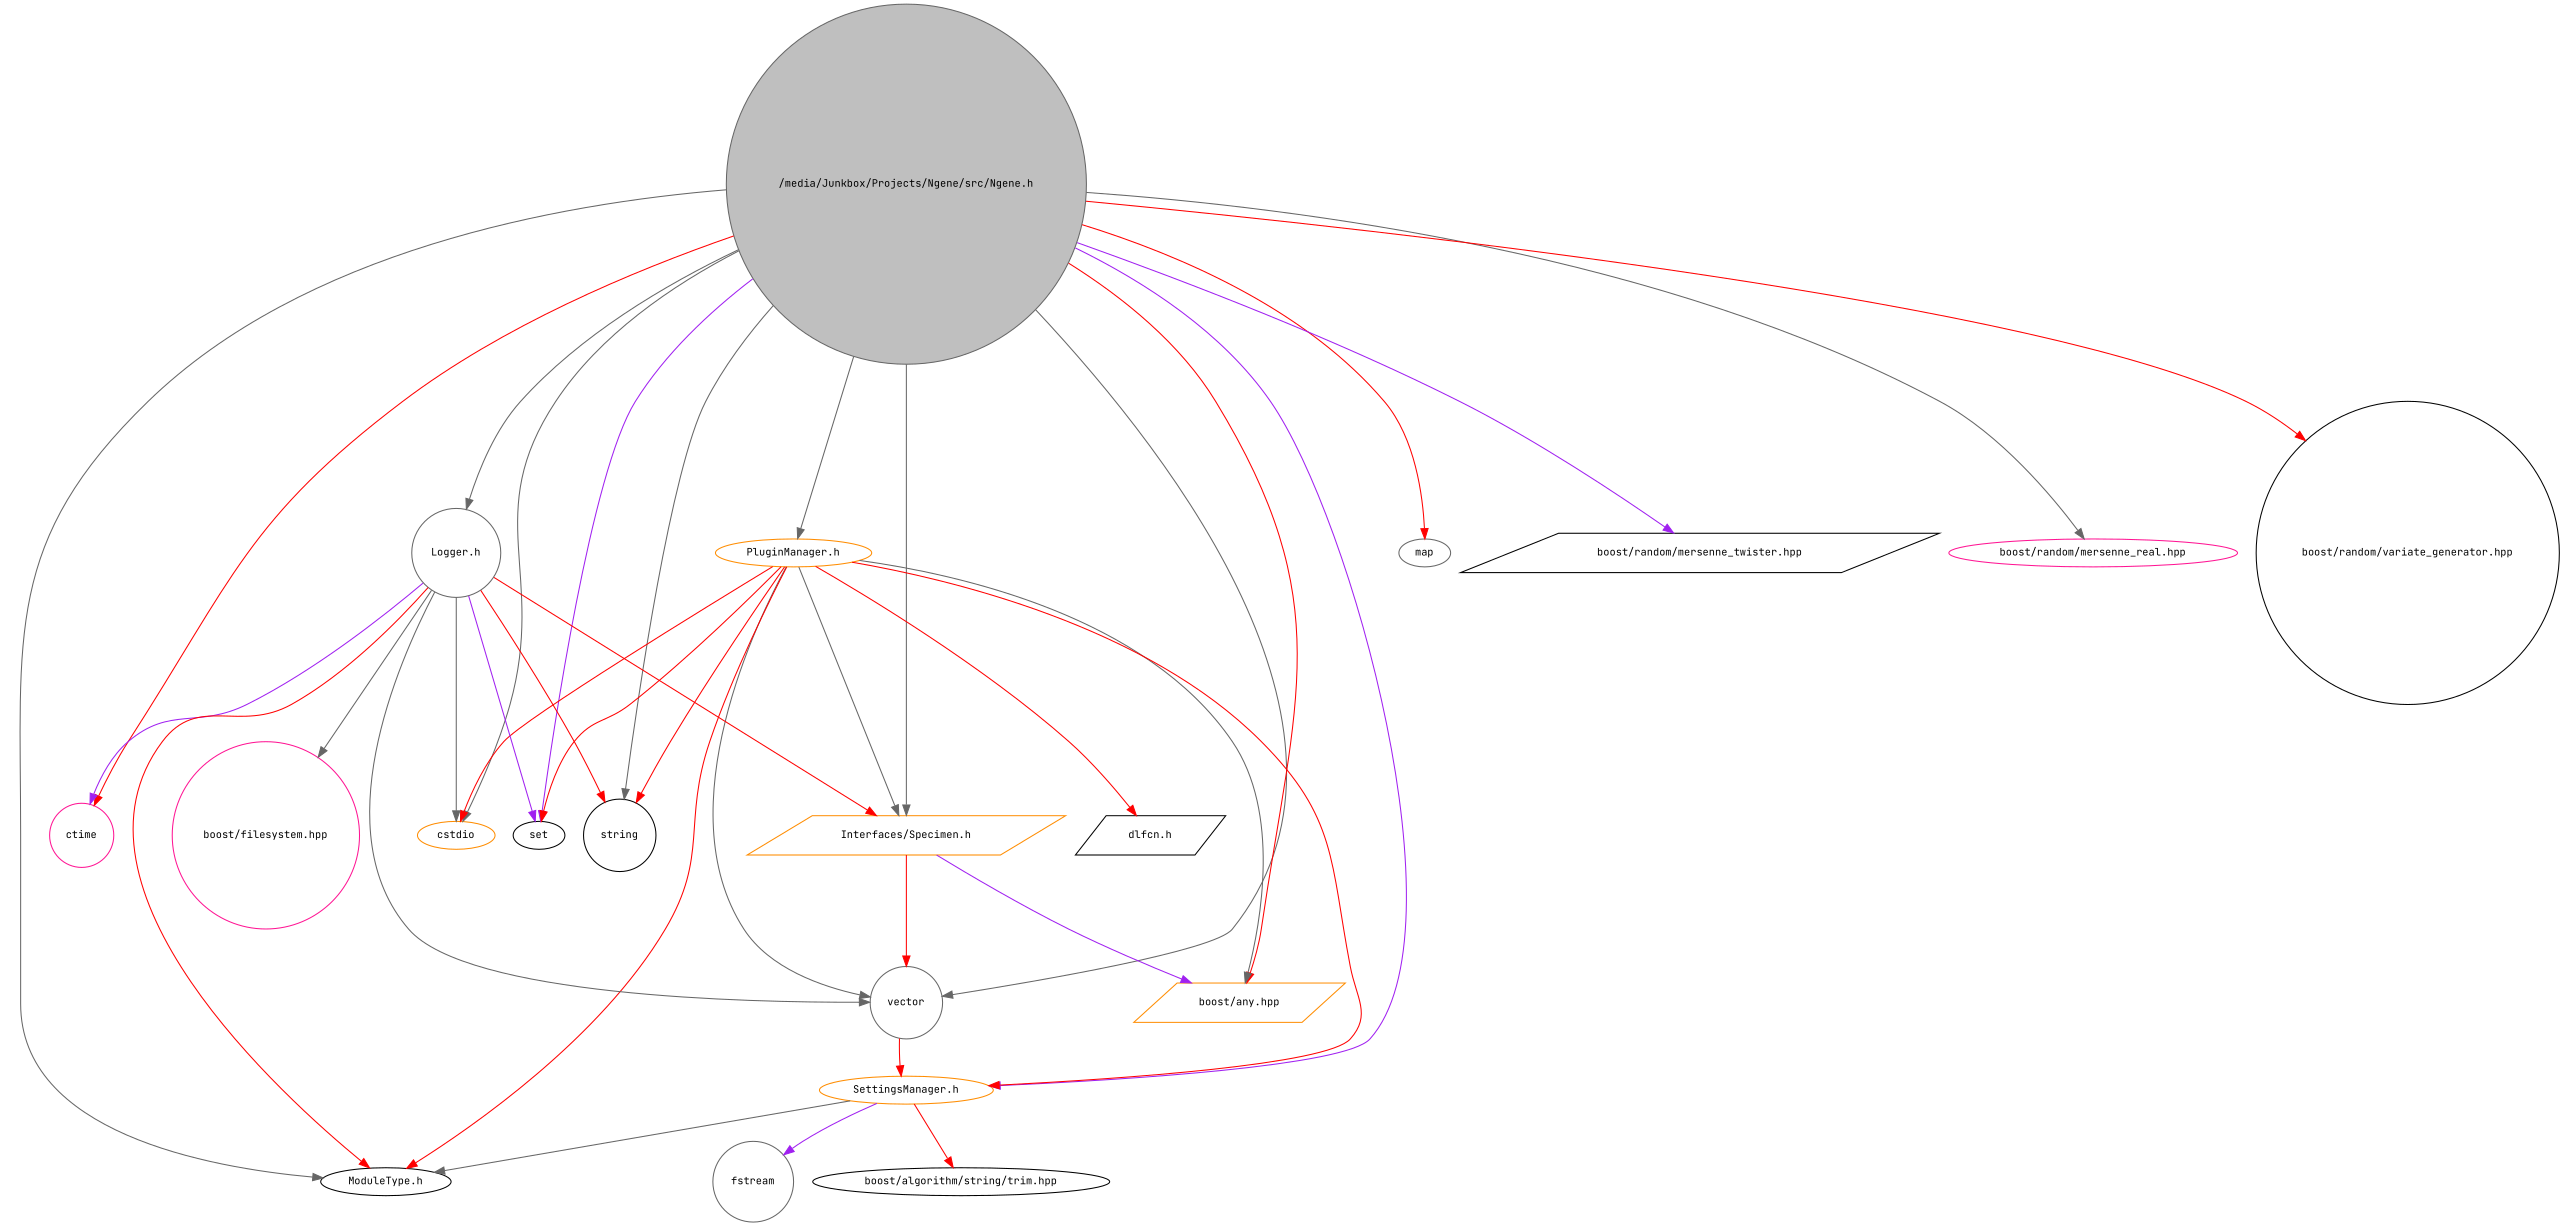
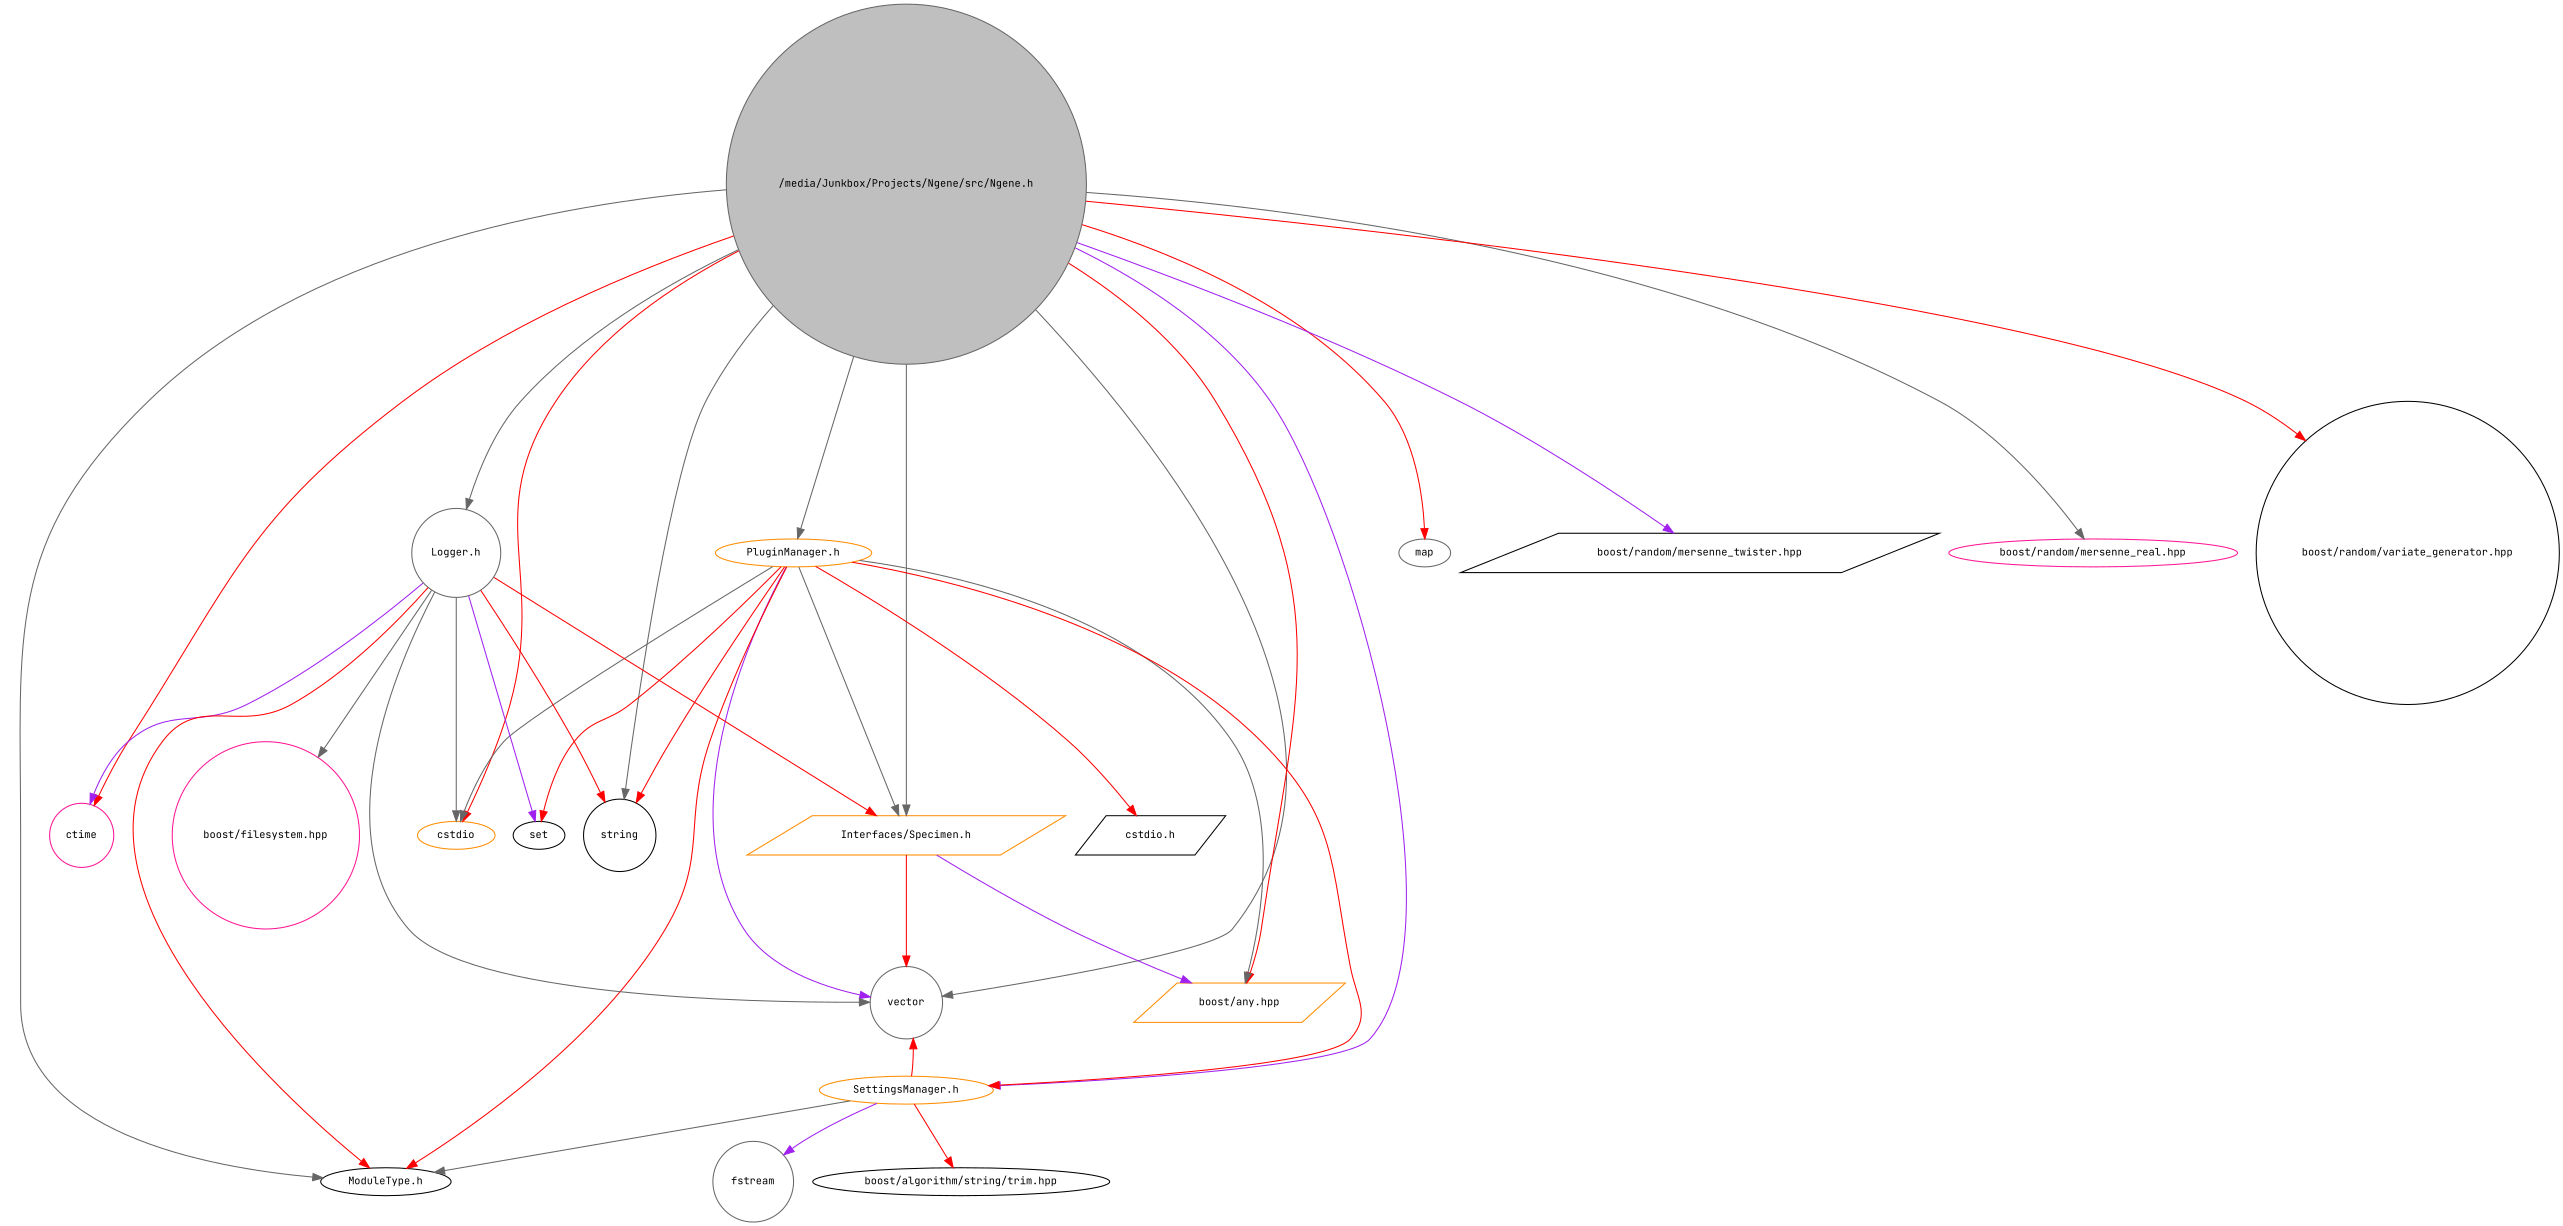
edge "/media/Junkbox/Projects/Ngene/src/Ngene.h" -> "cstdio": color gray40 -> red
edge "/media/Junkbox/Projects/Ngene/src/Ngene.h" -> "set": removed
edge "PluginManager.h" -> "cstdio": color red -> gray40
edge "PluginManager.h" -> "vector": color gray40 -> purple
node "dlfcn.h": label "dlfcn.h" -> "cstdio.h"
edge "vector" -> "SettingsManager.h": reversed
